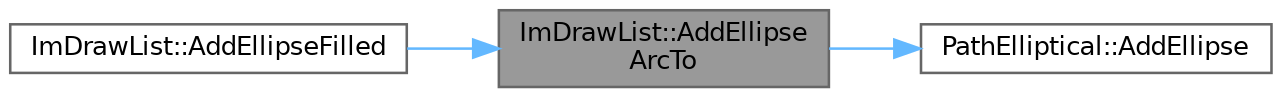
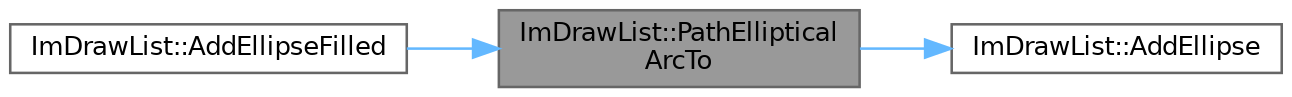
node "ImDrawList::AddEllipse ArcTo": label "ImDrawList::AddEllipse ArcTo" -> "ImDrawList::PathElliptical ArcTo"
node "PathElliptical::AddEllipse": label "PathElliptical::AddEllipse" -> "ImDrawList::AddEllipse"
